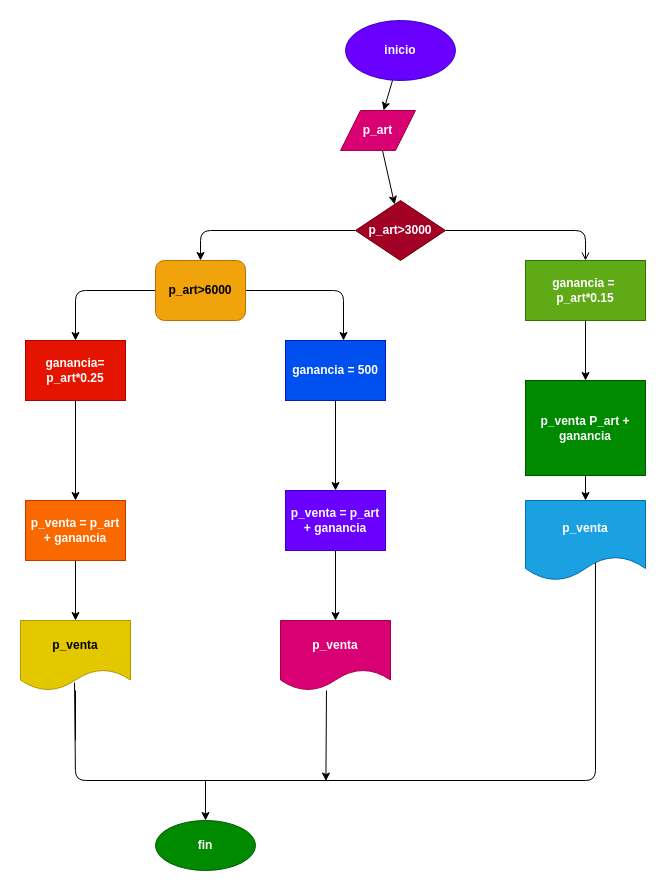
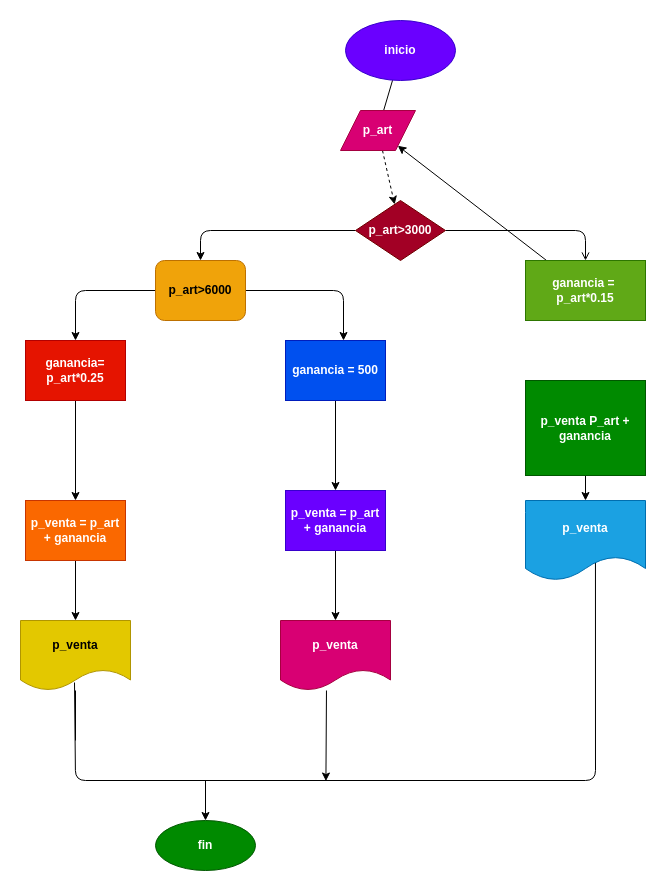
edge "inicio" -> "p_art": arrowhead classic -> none
edge "p_art" -> "p_art>3000": style solid -> dashed
edge "ganancia = p_art*0.15" -> "p_venta P_art + ganancia": now "ganancia = p_art*0.15" -> "p_art"
